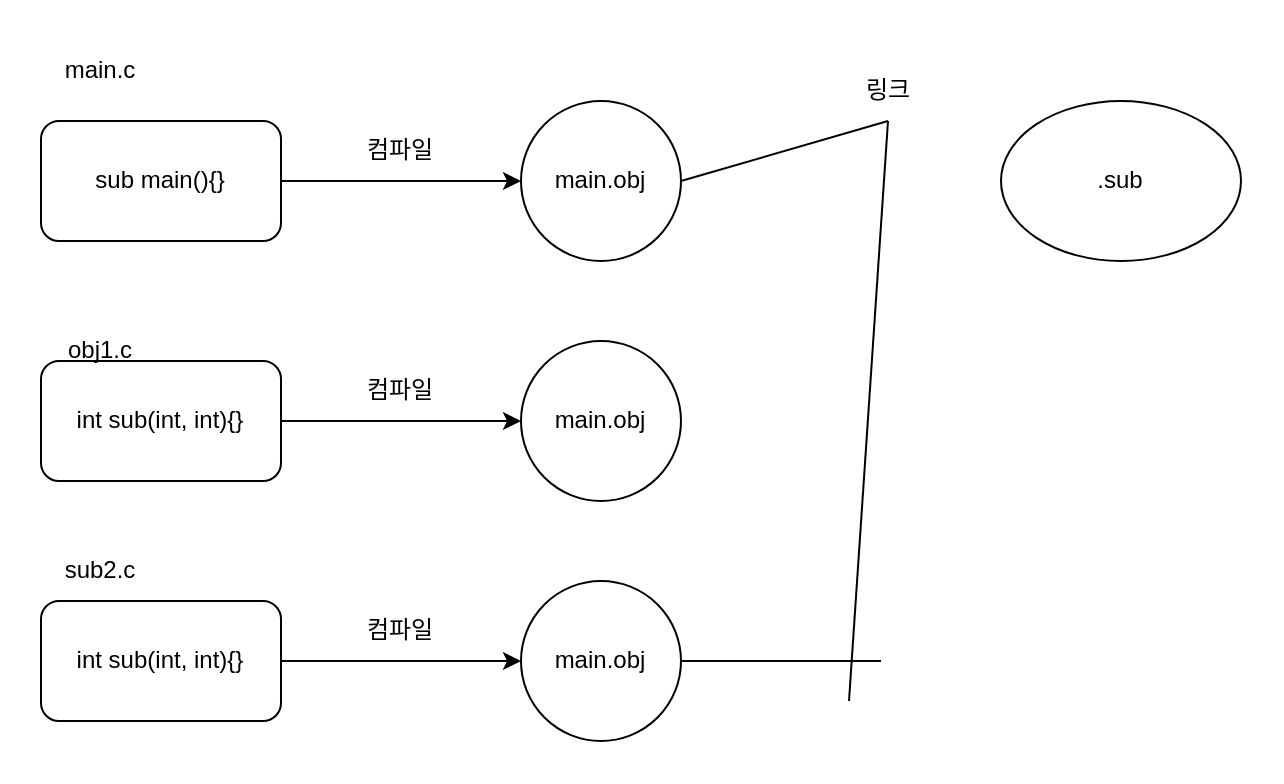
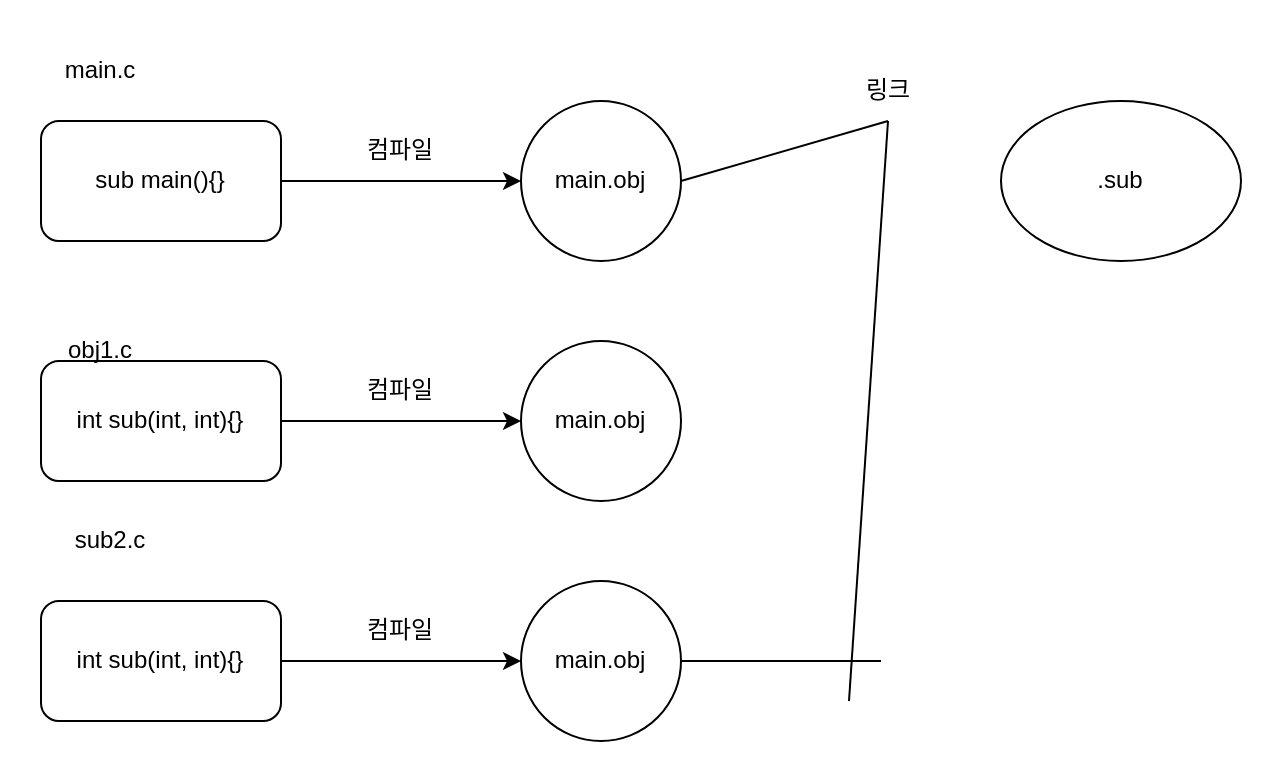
node "sub2.c": moved (101, 571) -> (111, 541)
